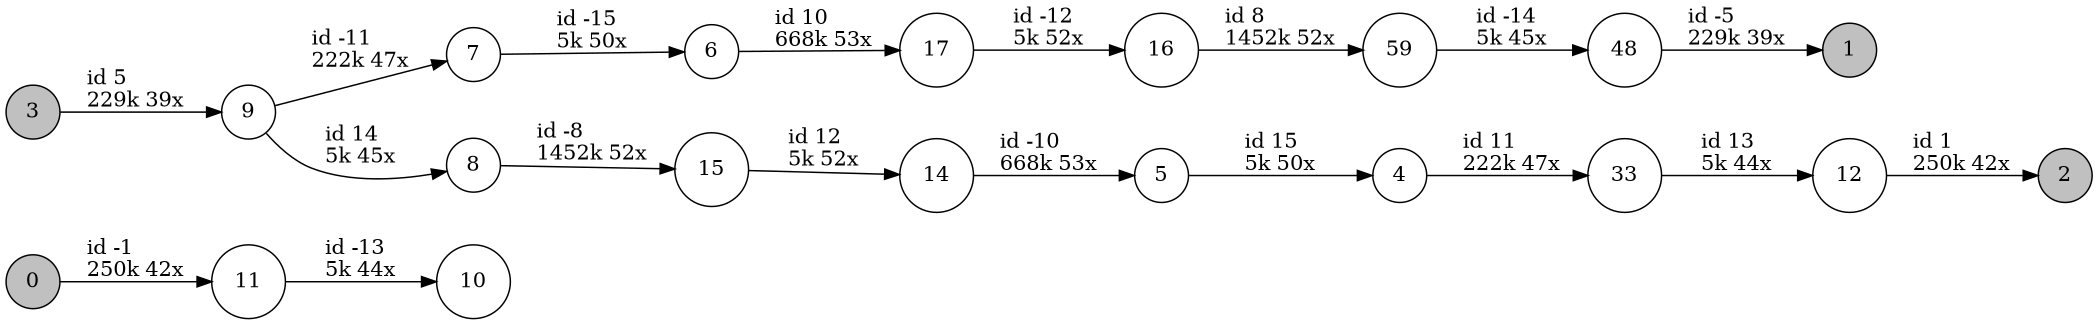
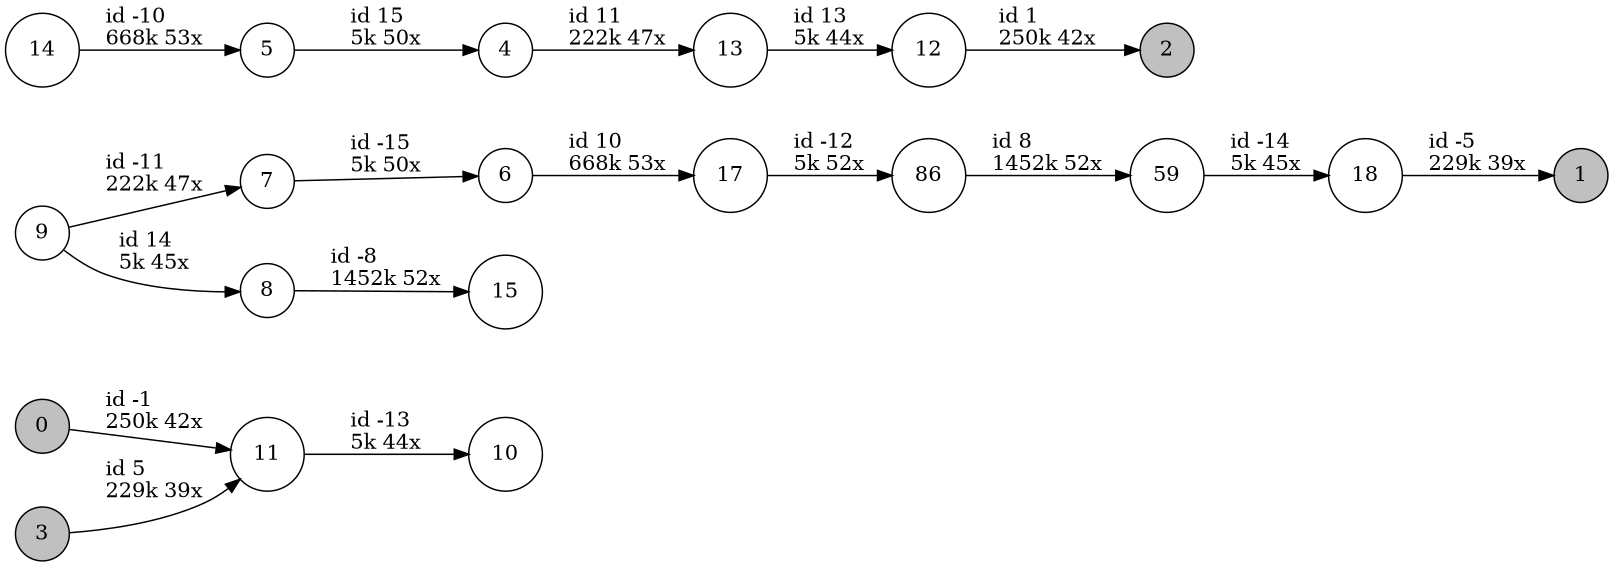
node "16": label "16" -> "86"
node "48": label "48" -> "18"
edge "3" -> "9": now "3" -> "11"
edge "15" -> "14": removed, label "id 12 5k 52x"
node "33": label "33" -> "13"
